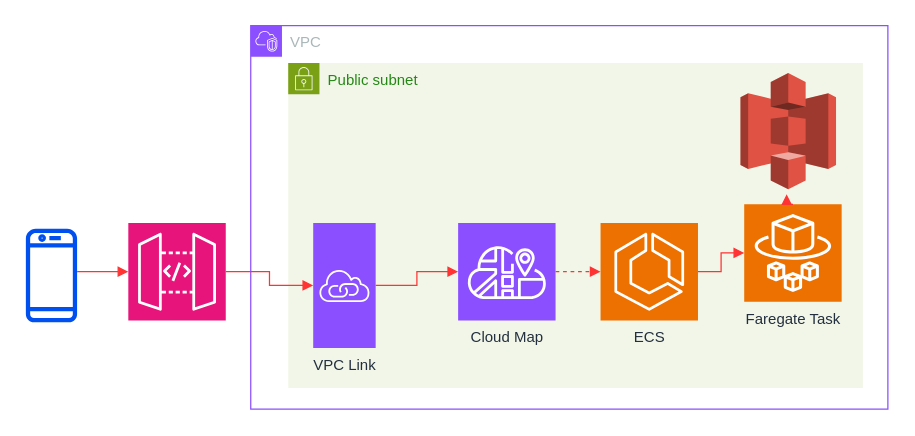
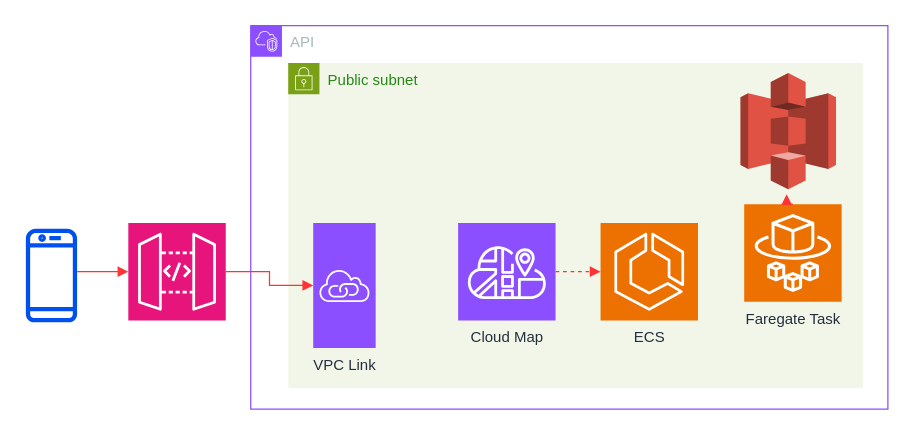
node "VPC": label "VPC" -> "API"
edge "ECS" -> "Faregate Task": removed
edge "VPC Link" -> "Cloud Map": removed
